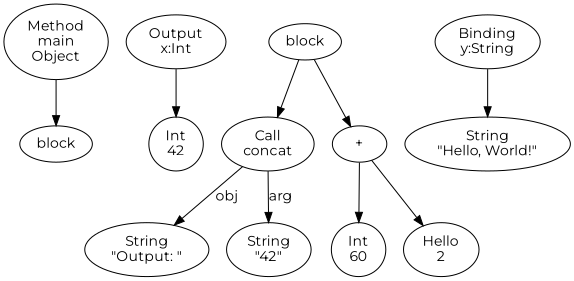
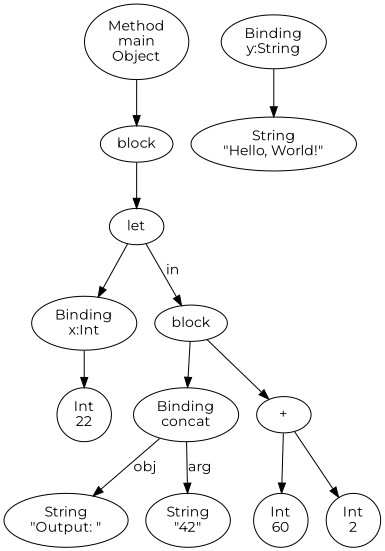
node "Output x:Int": label "Output x:Int" -> "Binding x:Int"
node "Int 42": label "Int 42" -> "Int 22"
node "Call concat": label "Call concat" -> "Binding concat"
node "let": added
node "Hello 2": label "Hello 2" -> "Int 2"
